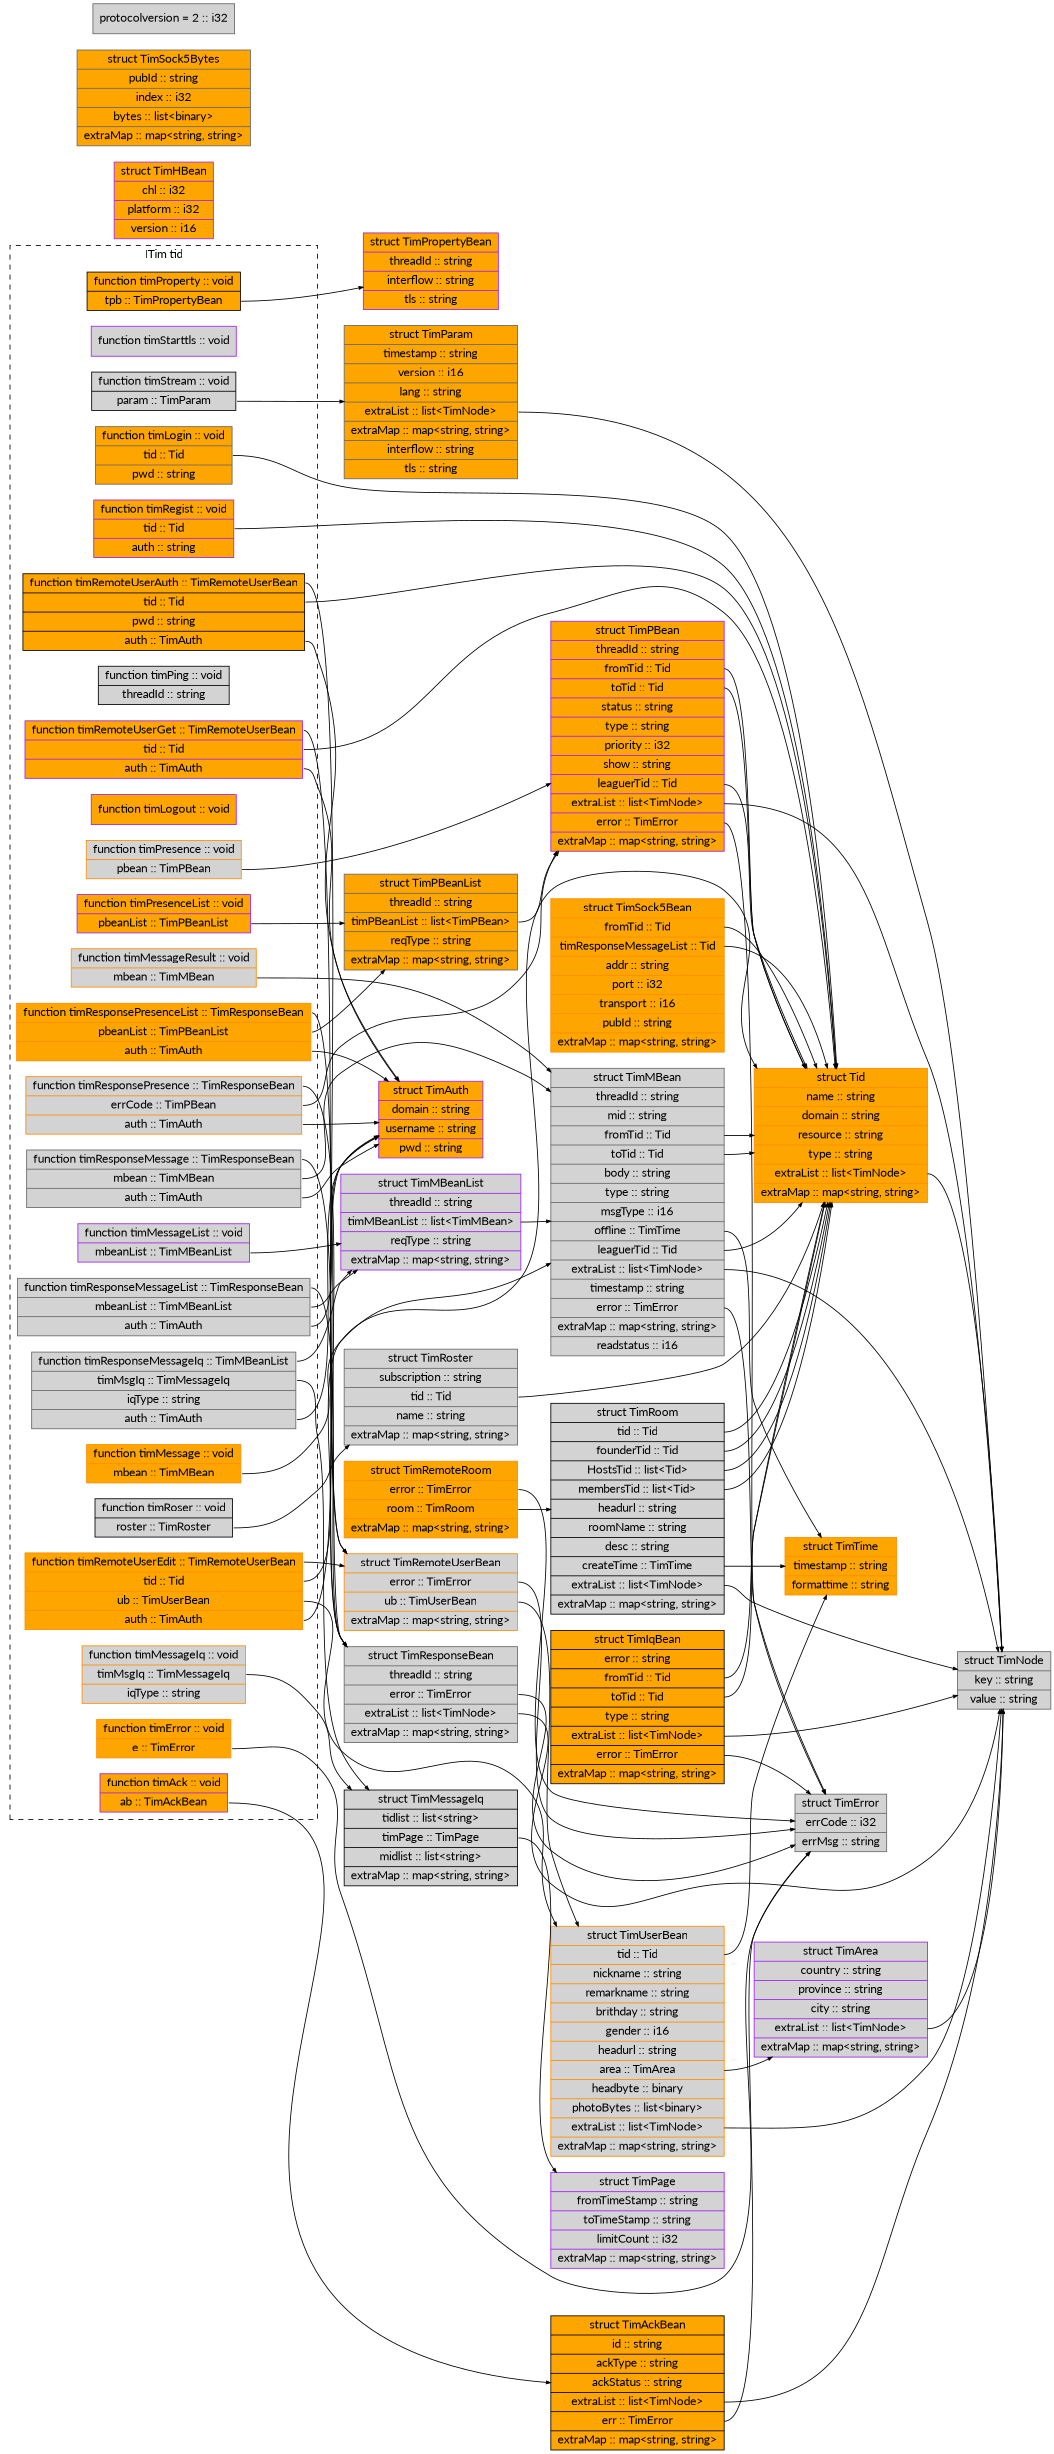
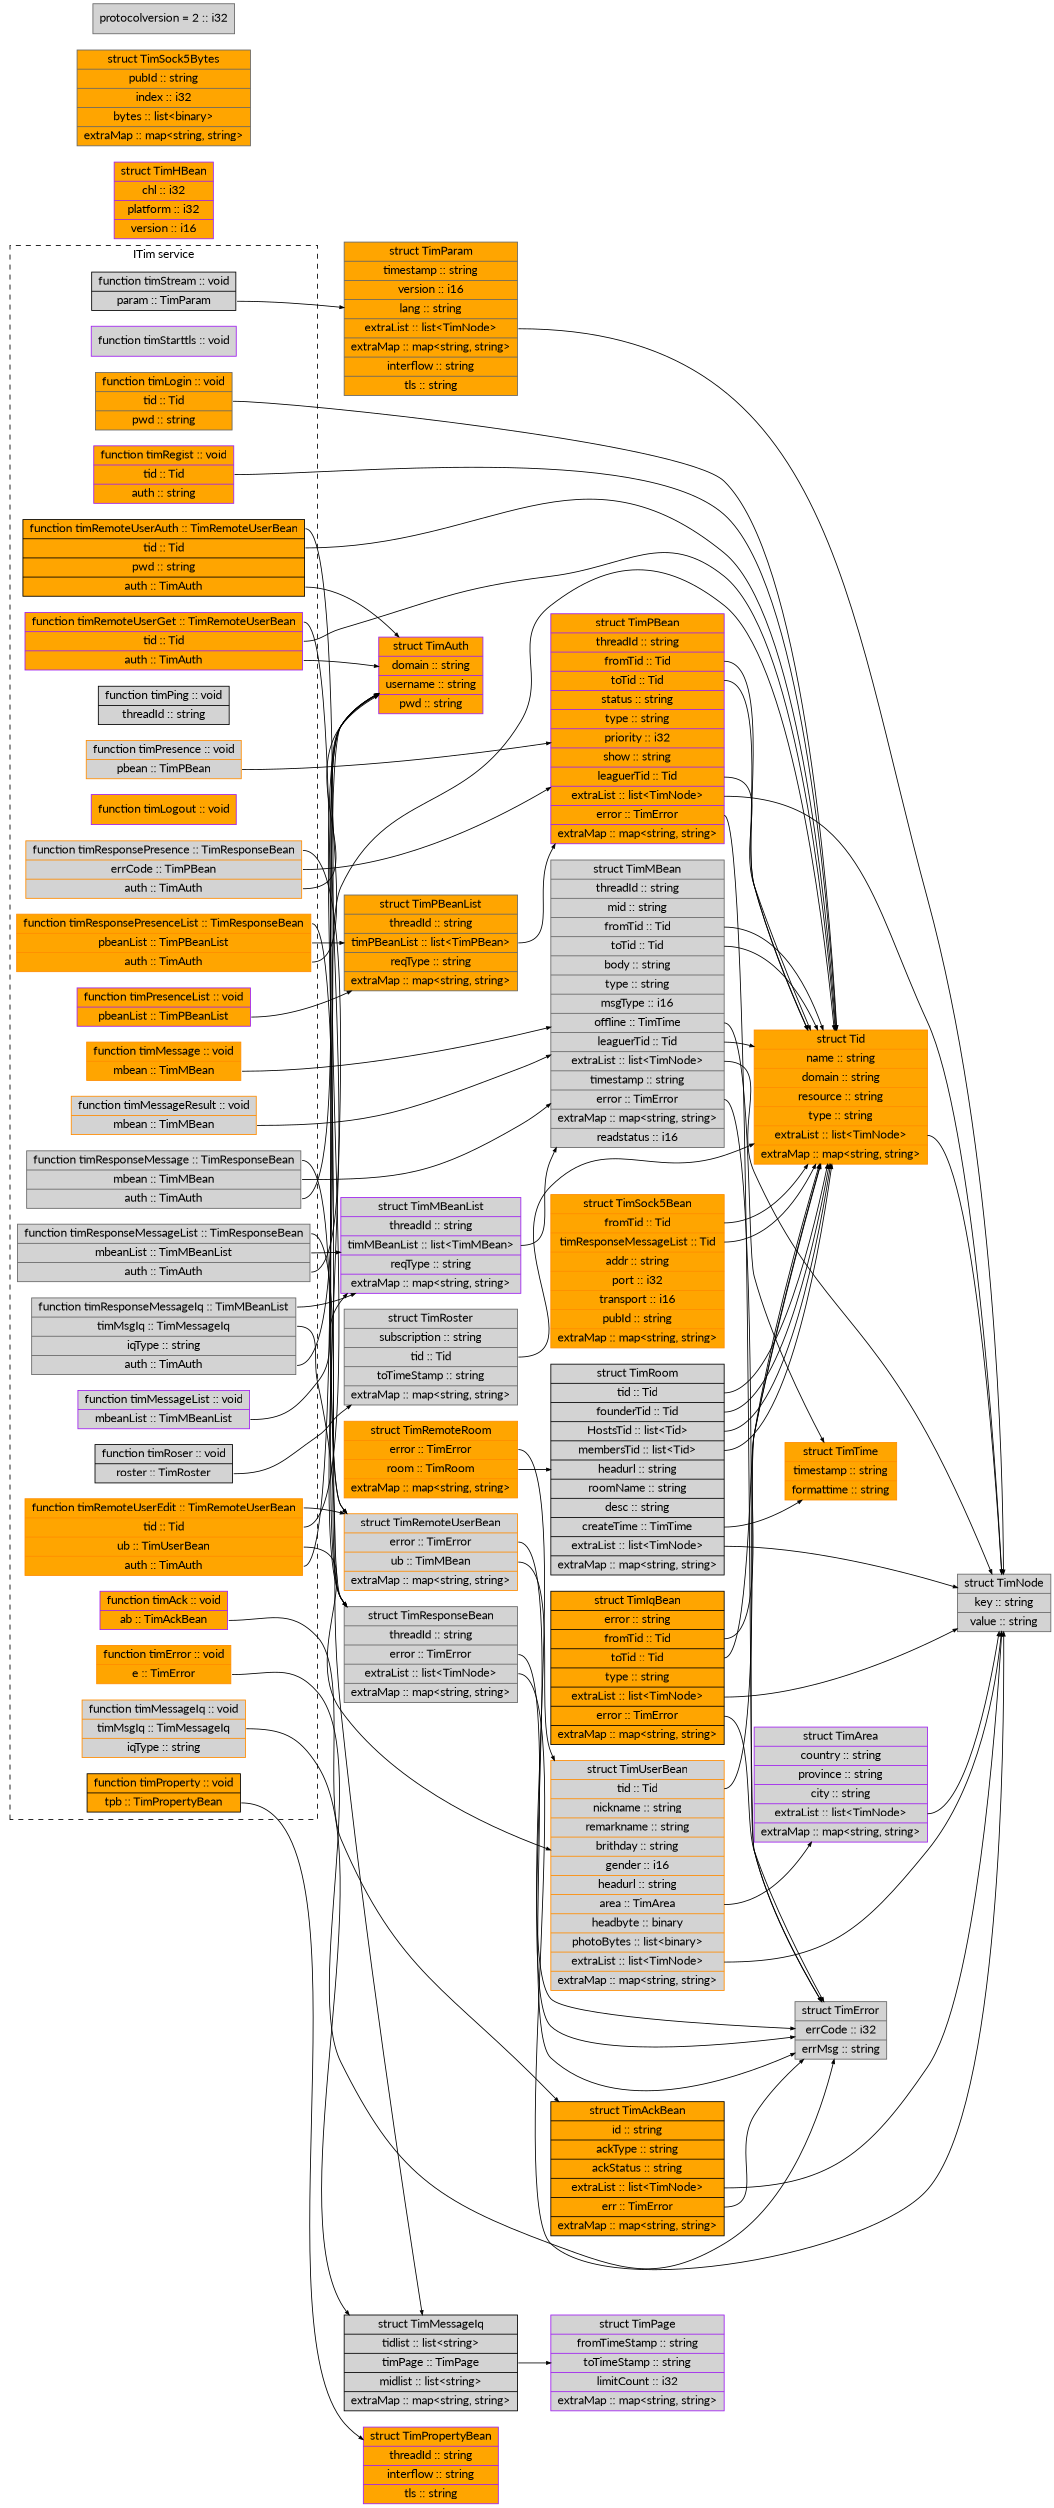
cluster "ITim tid": label "ITim tid" -> "ITim service"
node "struct TimRoster": text "name :: string" -> "toTimeStamp :: string"
node "struct TimRemoteUserBean": text "ub :: TimUserBean" -> "ub :: TimMBean"
edge "struct TimUserBean" -> "struct TimTime": now "struct TimUserBean" -> "struct Tid"
